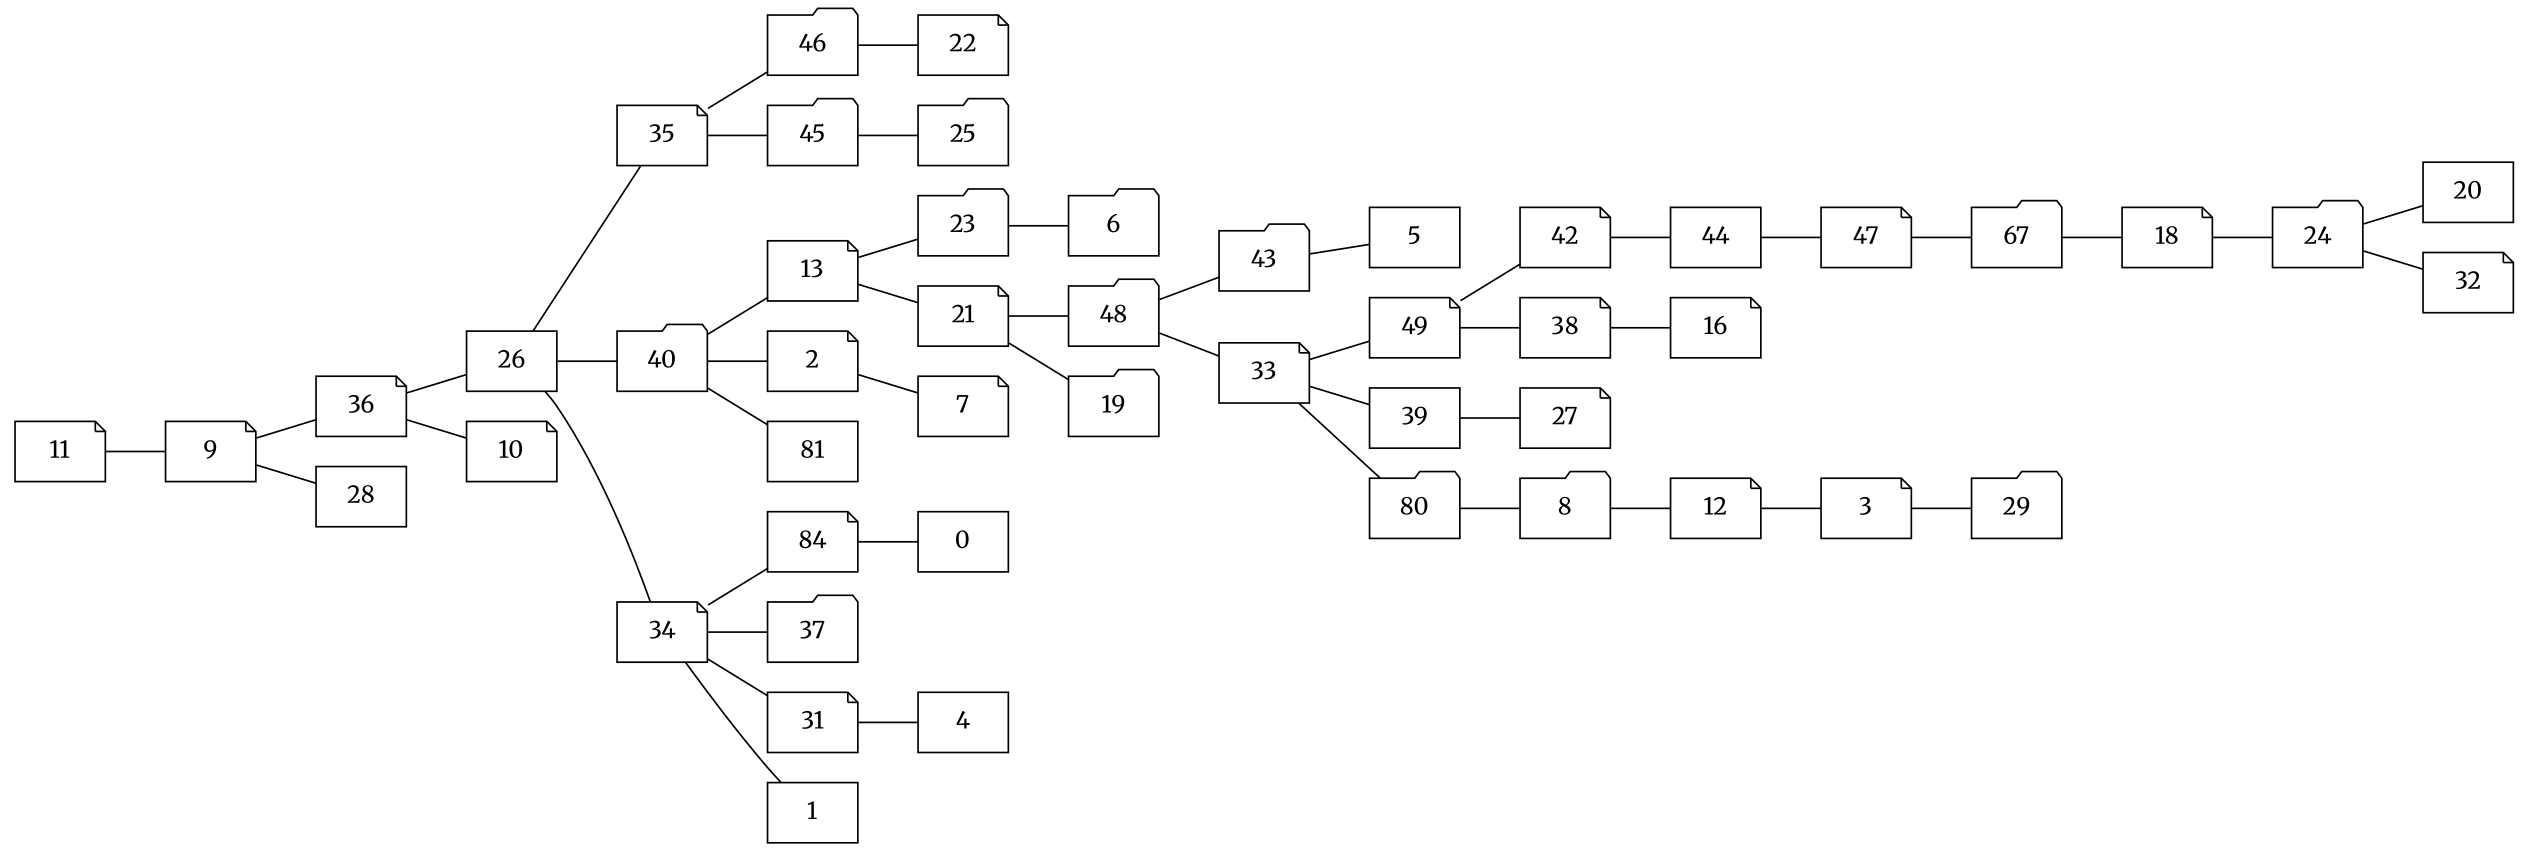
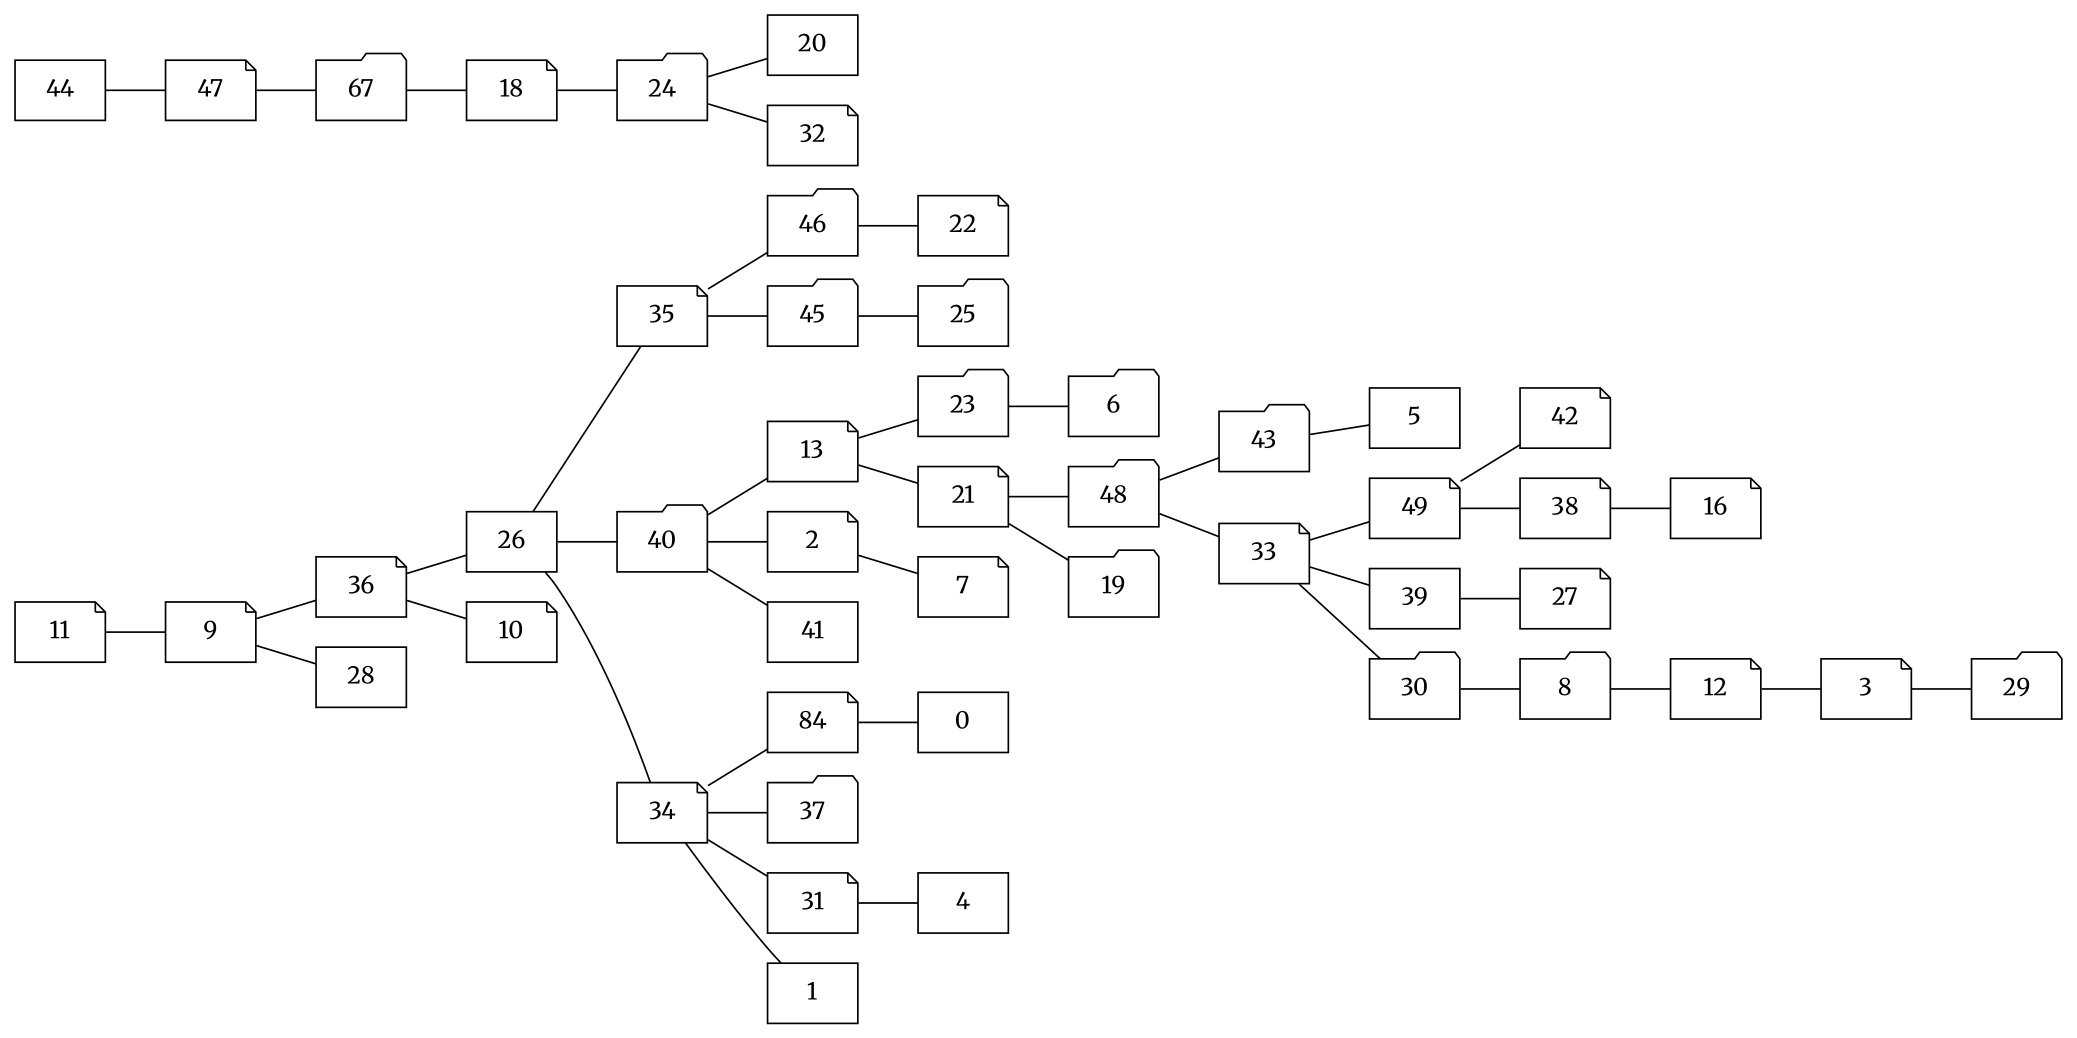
edge "42" -- "44": removed
node "81": label "81" -> "41"
node "80": label "80" -> "30"
